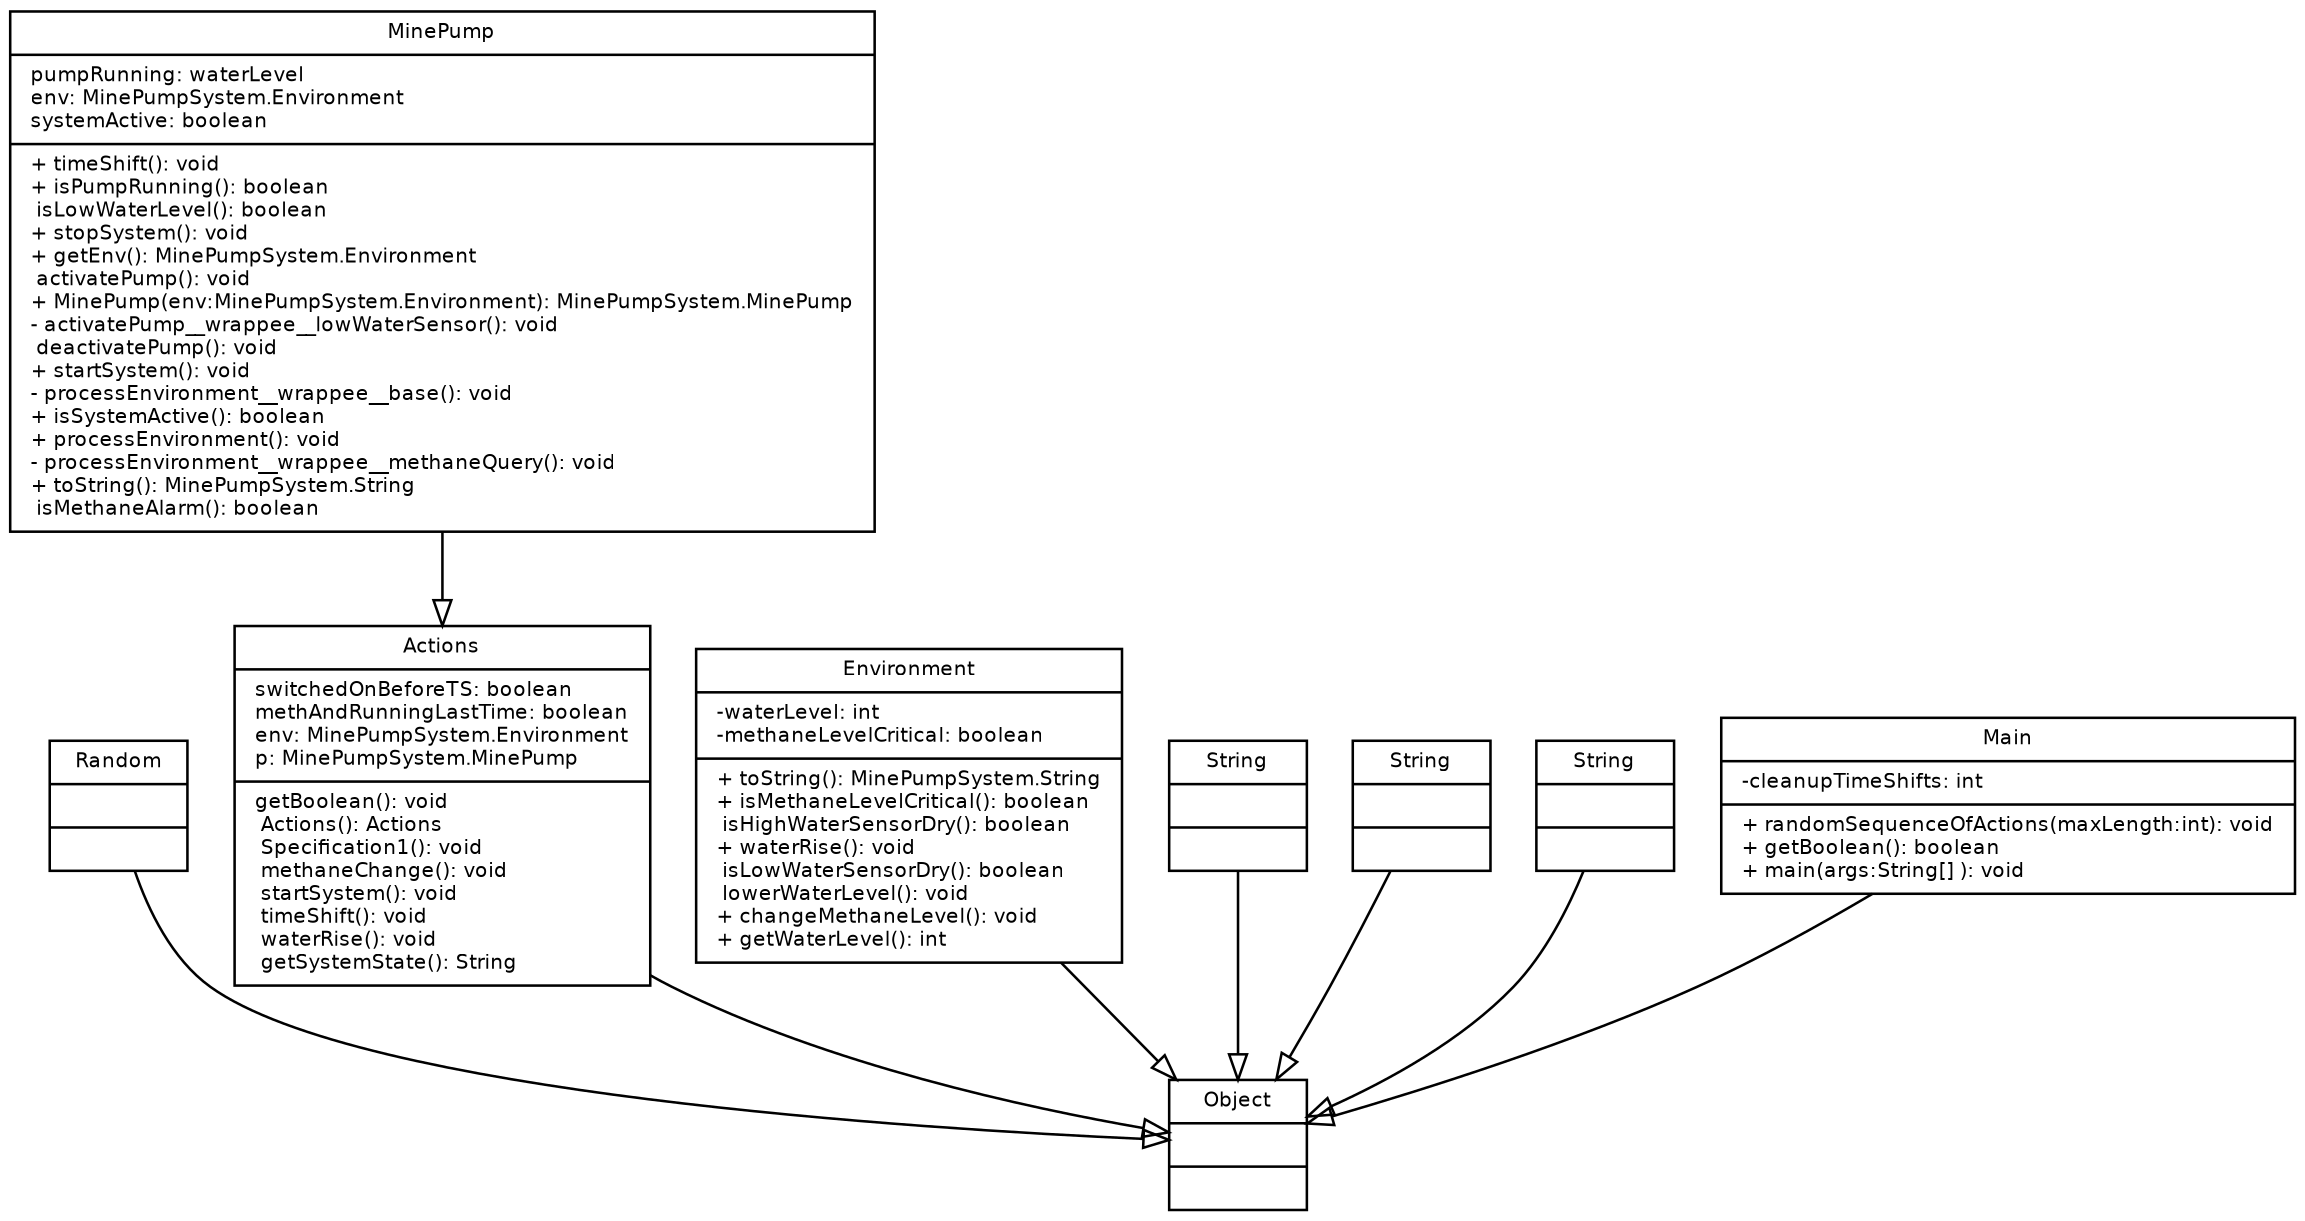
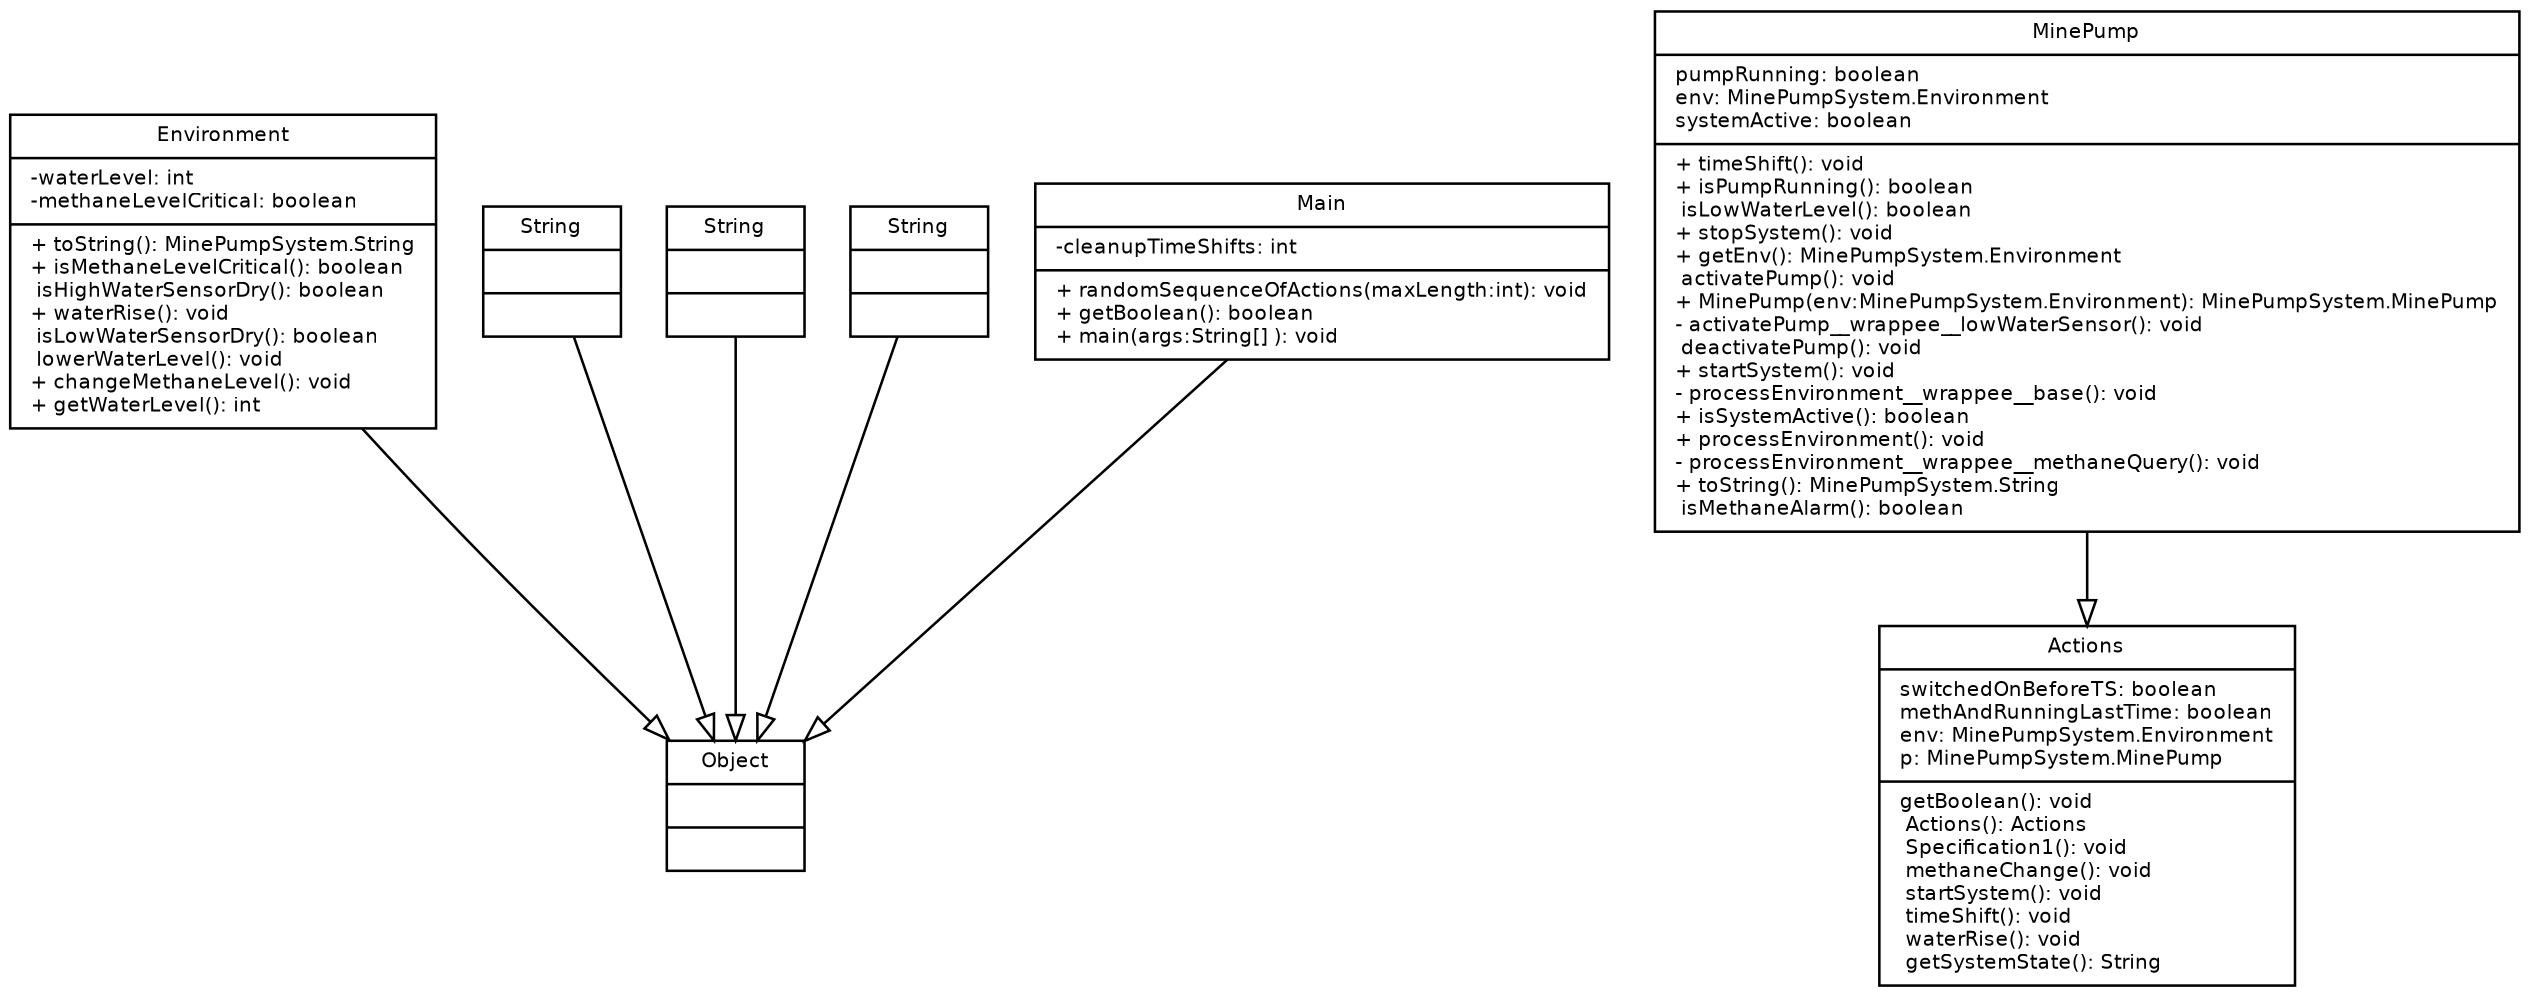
node "MinePump": text "pumpRunning: waterLevel" -> "pumpRunning: boolean"
node "Random": removed
edge "Actions" -> "Object": removed
